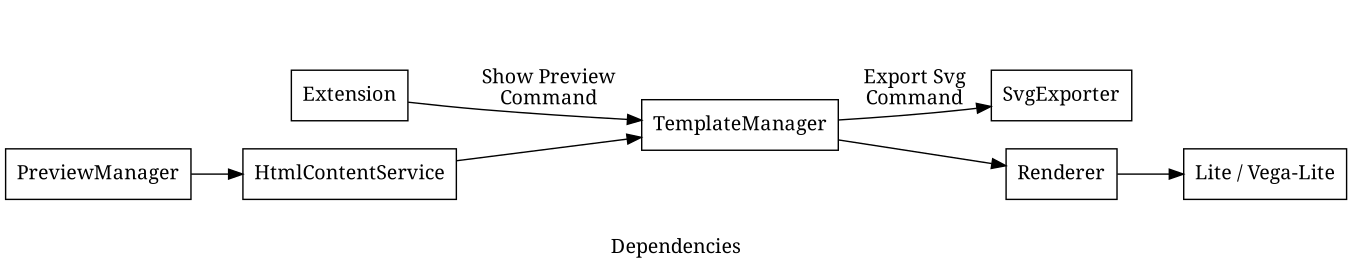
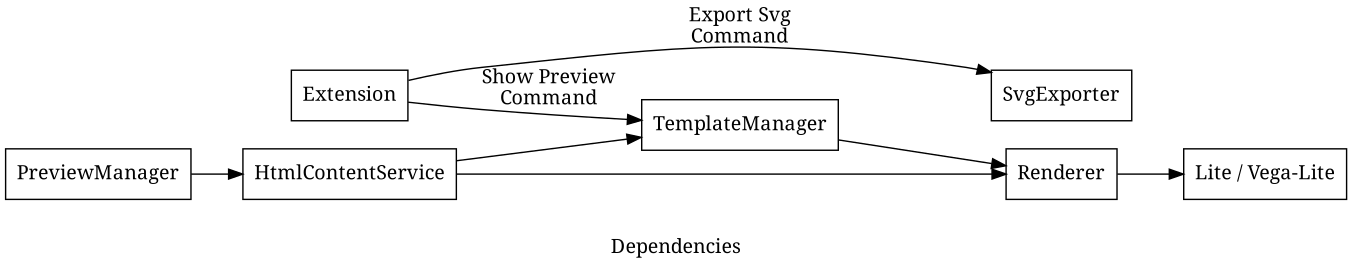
edge "TemplateManager" -> "SvgExporter": now "Extension" -> "SvgExporter"
edge "HtmlContentService" -> "Renderer": added
